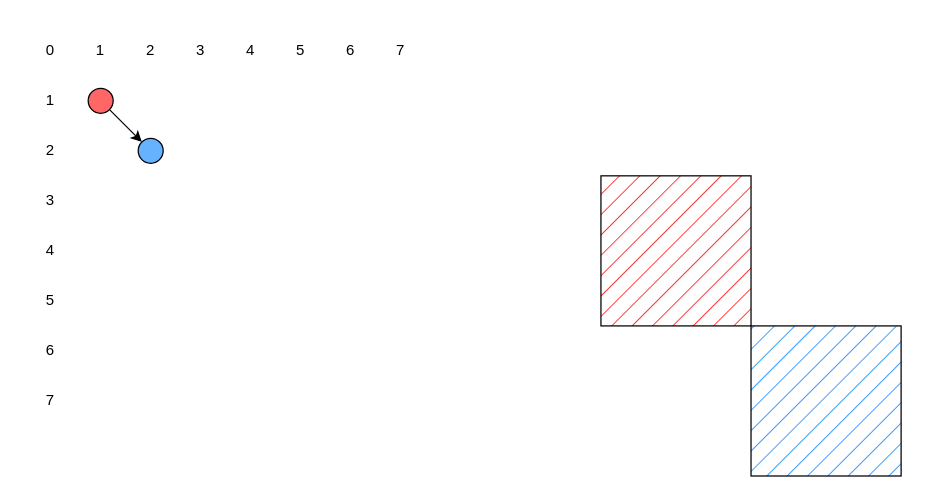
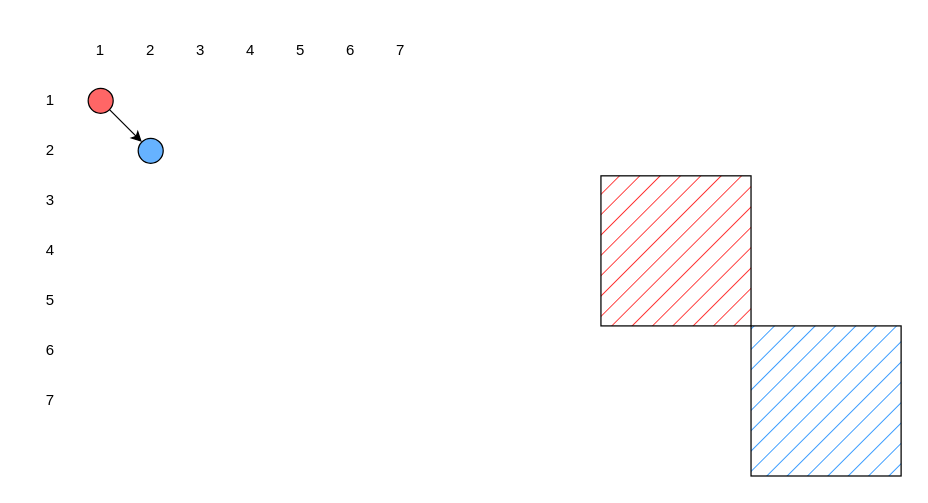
node "0": removed
